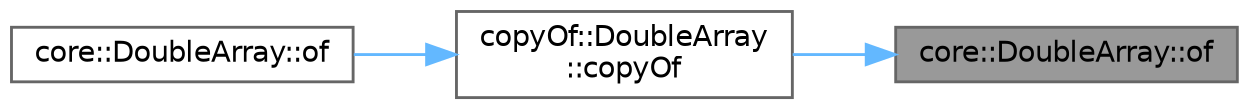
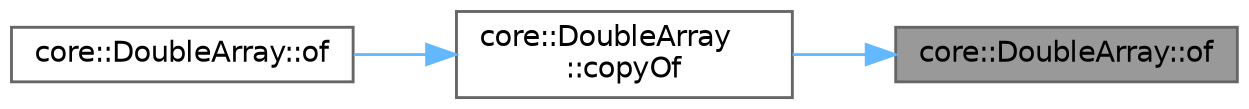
node "copyOf::DoubleArray ::copyOf": label "copyOf::DoubleArray ::copyOf" -> "core::DoubleArray ::copyOf"
